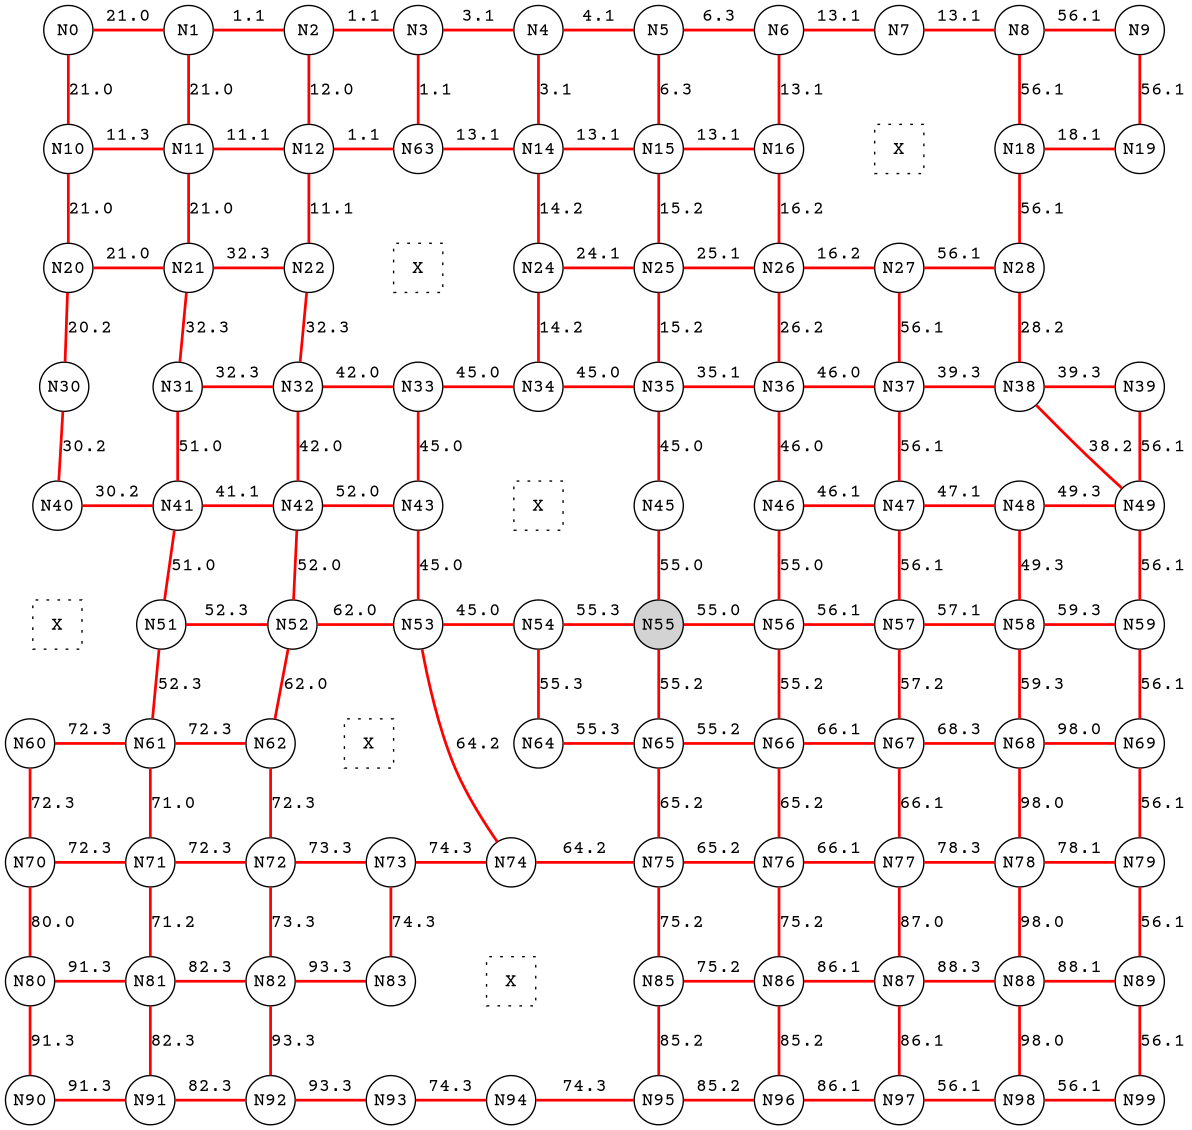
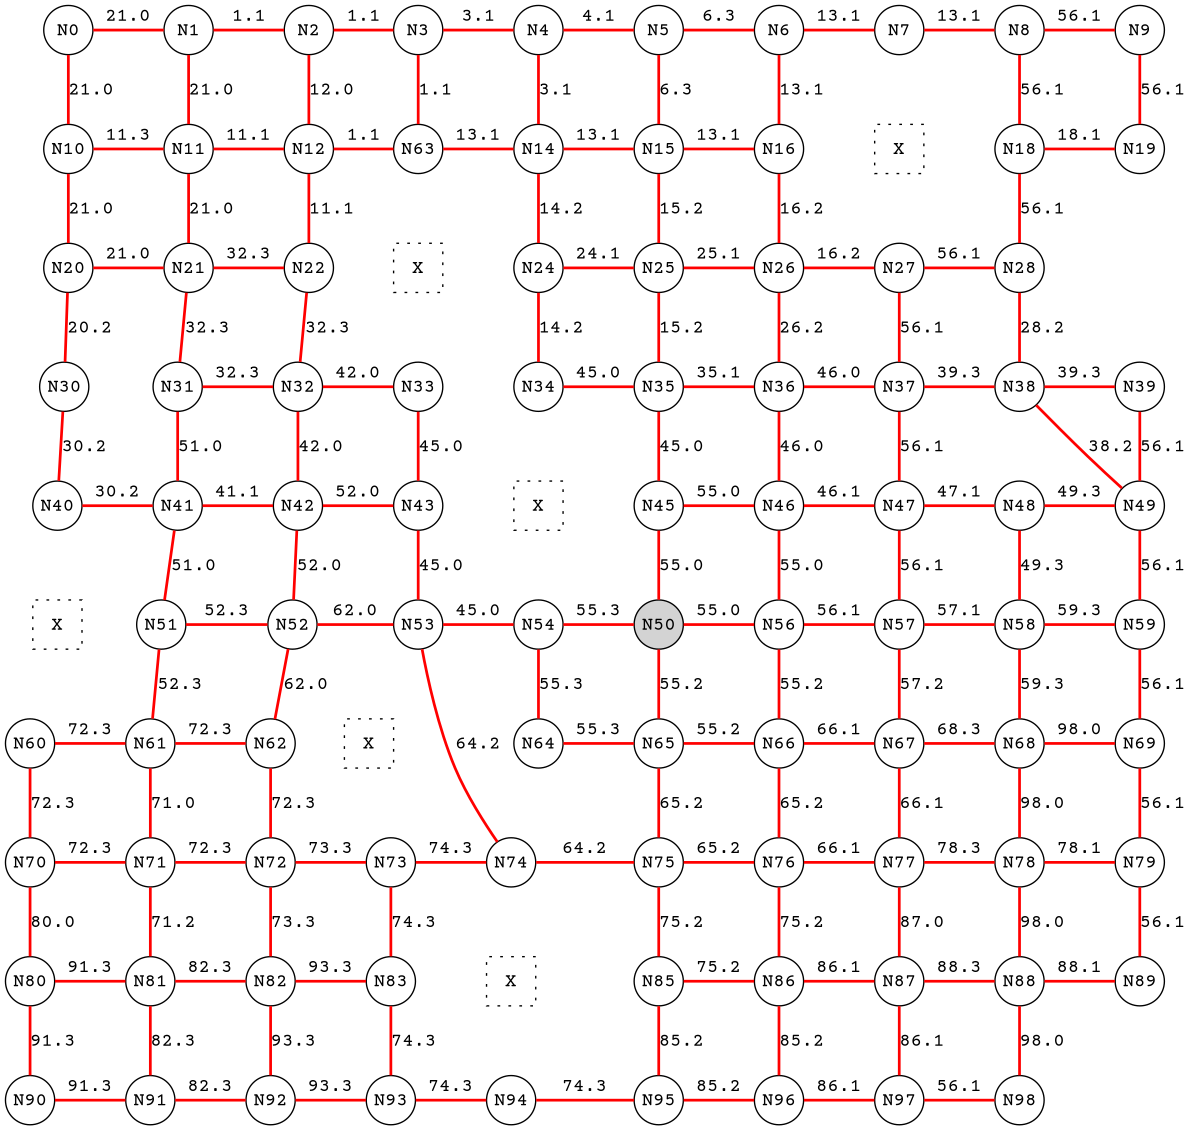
edge "N33" -- "N34": removed, label "45.0"
edge "N45" -- "N46": added, label "55.0"
node "N55": label "N55" -> "N50"
edge "N83" -- "N93": added, label "74.3"
node "N99": removed
